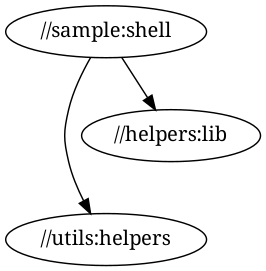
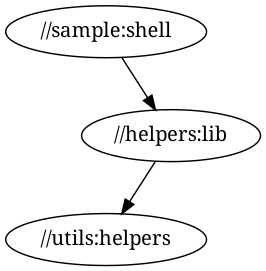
edge "//sample:shell" -> "//utils:helpers": now "//helpers:lib" -> "//utils:helpers"
